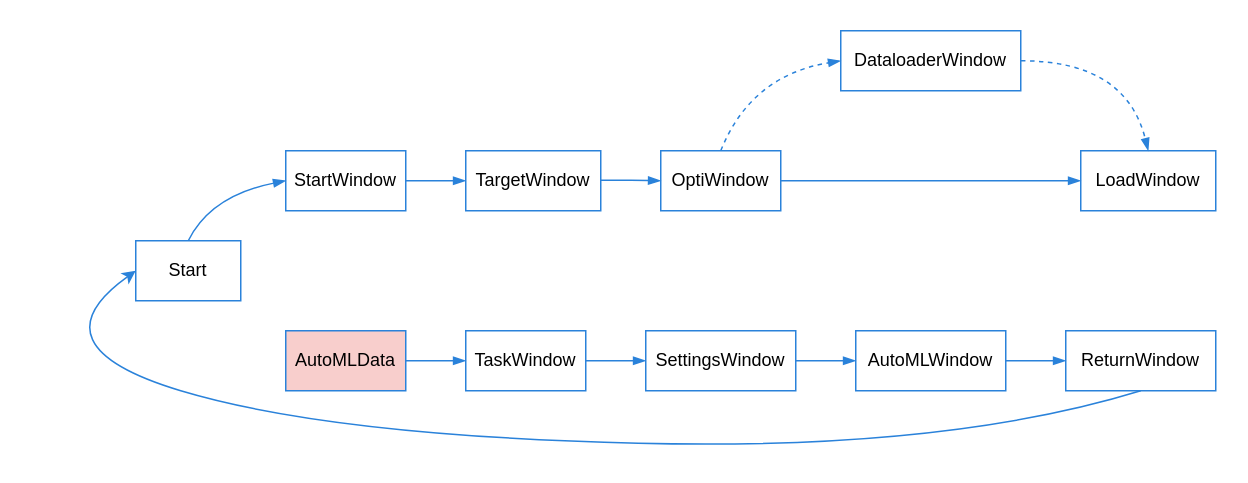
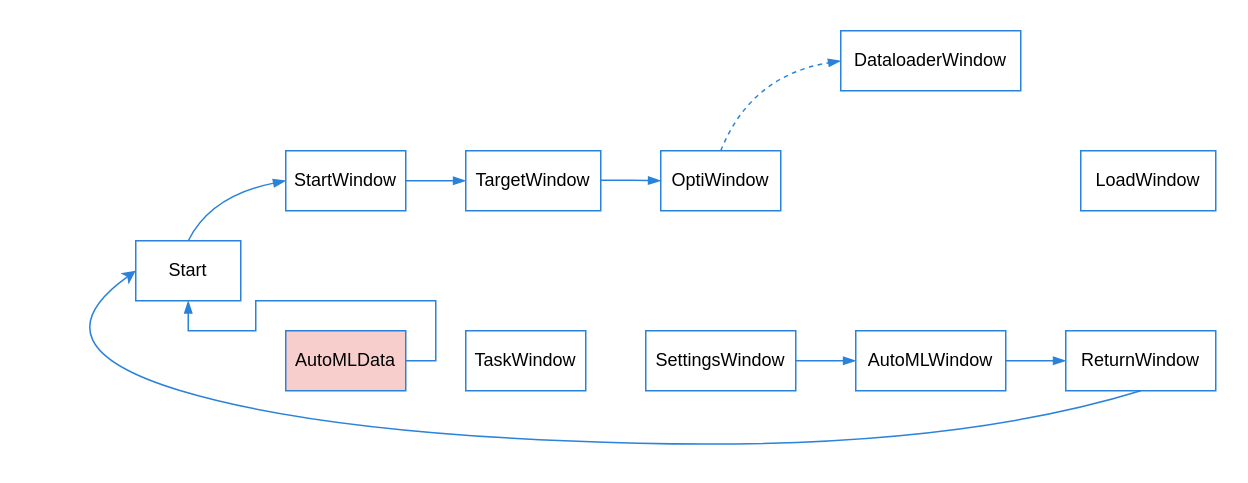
edge "DataloaderWindow" -> "LoadWindow": removed
edge "OptiWindow" -> "LoadWindow": removed
edge "AutoMLData" -> "TaskWindow": now "AutoMLData" -> "Start"
edge "TaskWindow" -> "SettingsWindow": removed
